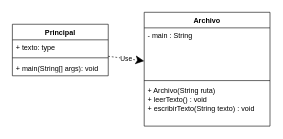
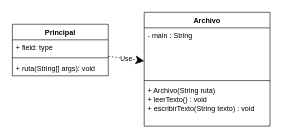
node "+ texto: type": label "+ texto: type" -> "+ field: type"
node "+ main(String[] args): void": label "+ main(String[] args): void" -> "+ ruta(String[] args): void"
